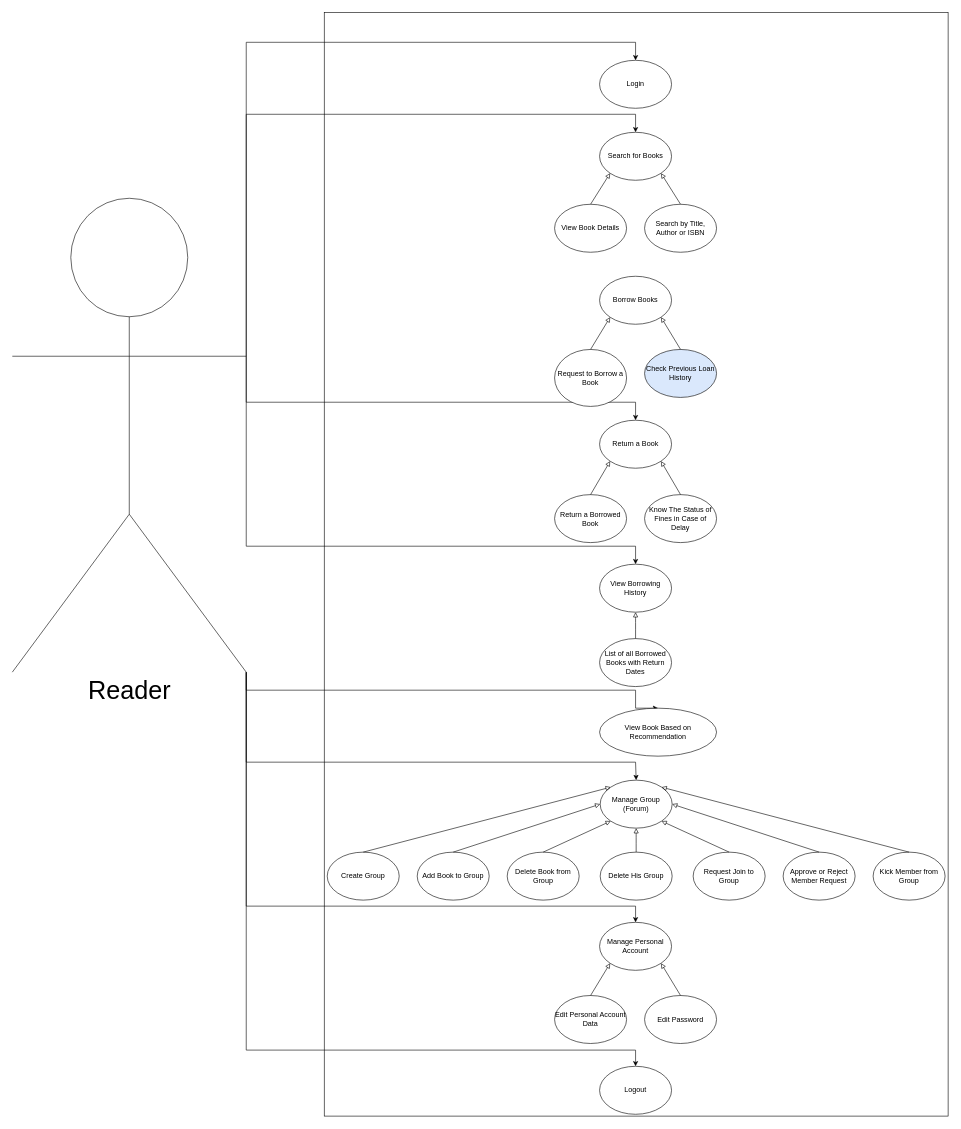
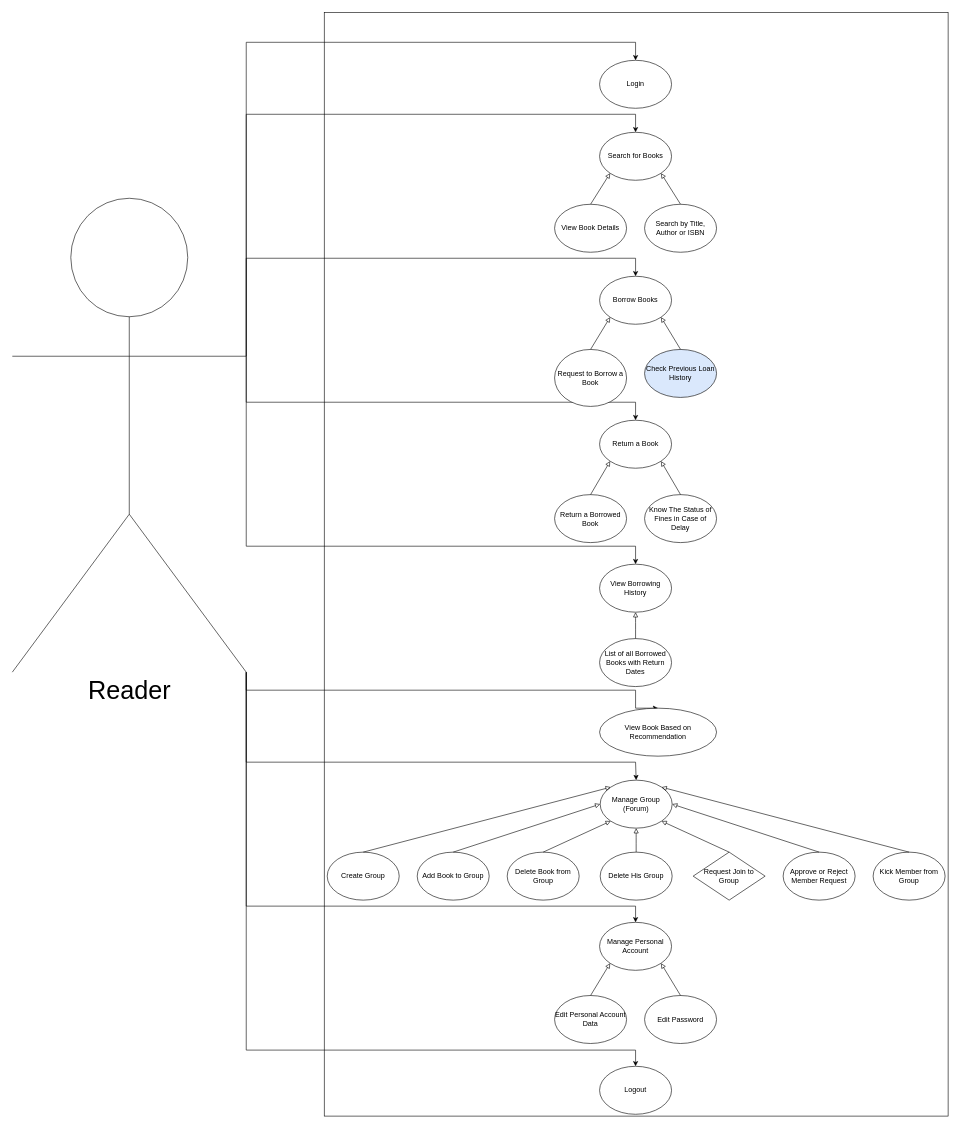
edge "Reader" -> "Borrow Books": added
node "Request Join to Group": shape ellipse -> diamond
